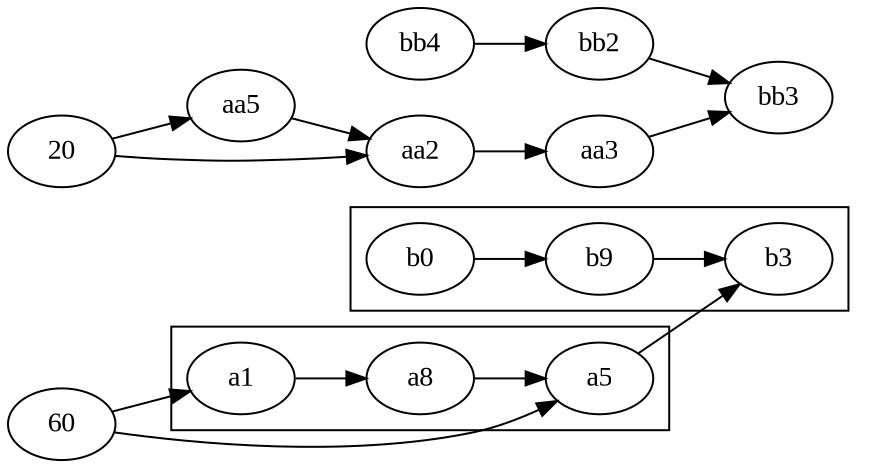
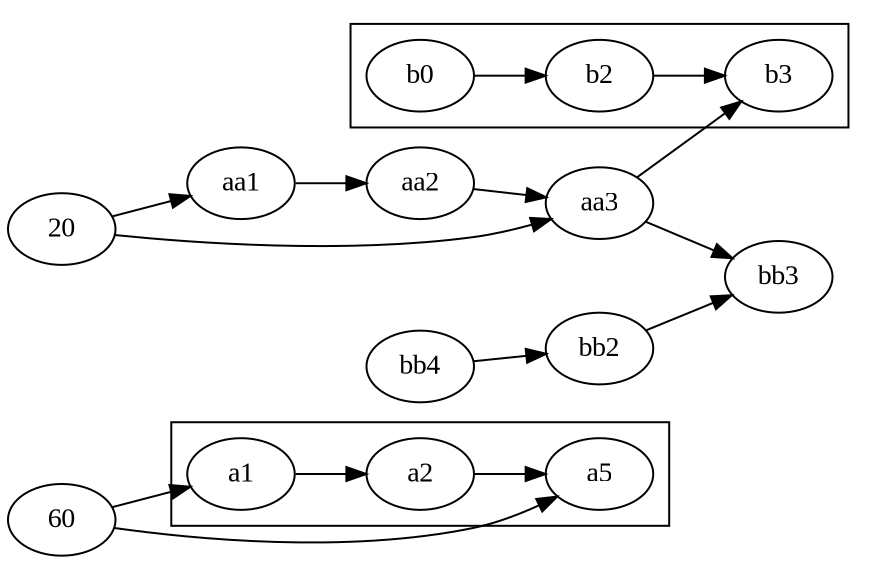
node "aa5": label "aa5" -> "aa1"
edge "20" -> "aa2": now "20" -> "aa3"
node "b9": label "b9" -> "b2"
edge "a5" -> "b3": now "aa3" -> "b3"
node "a8": label "a8" -> "a2"
